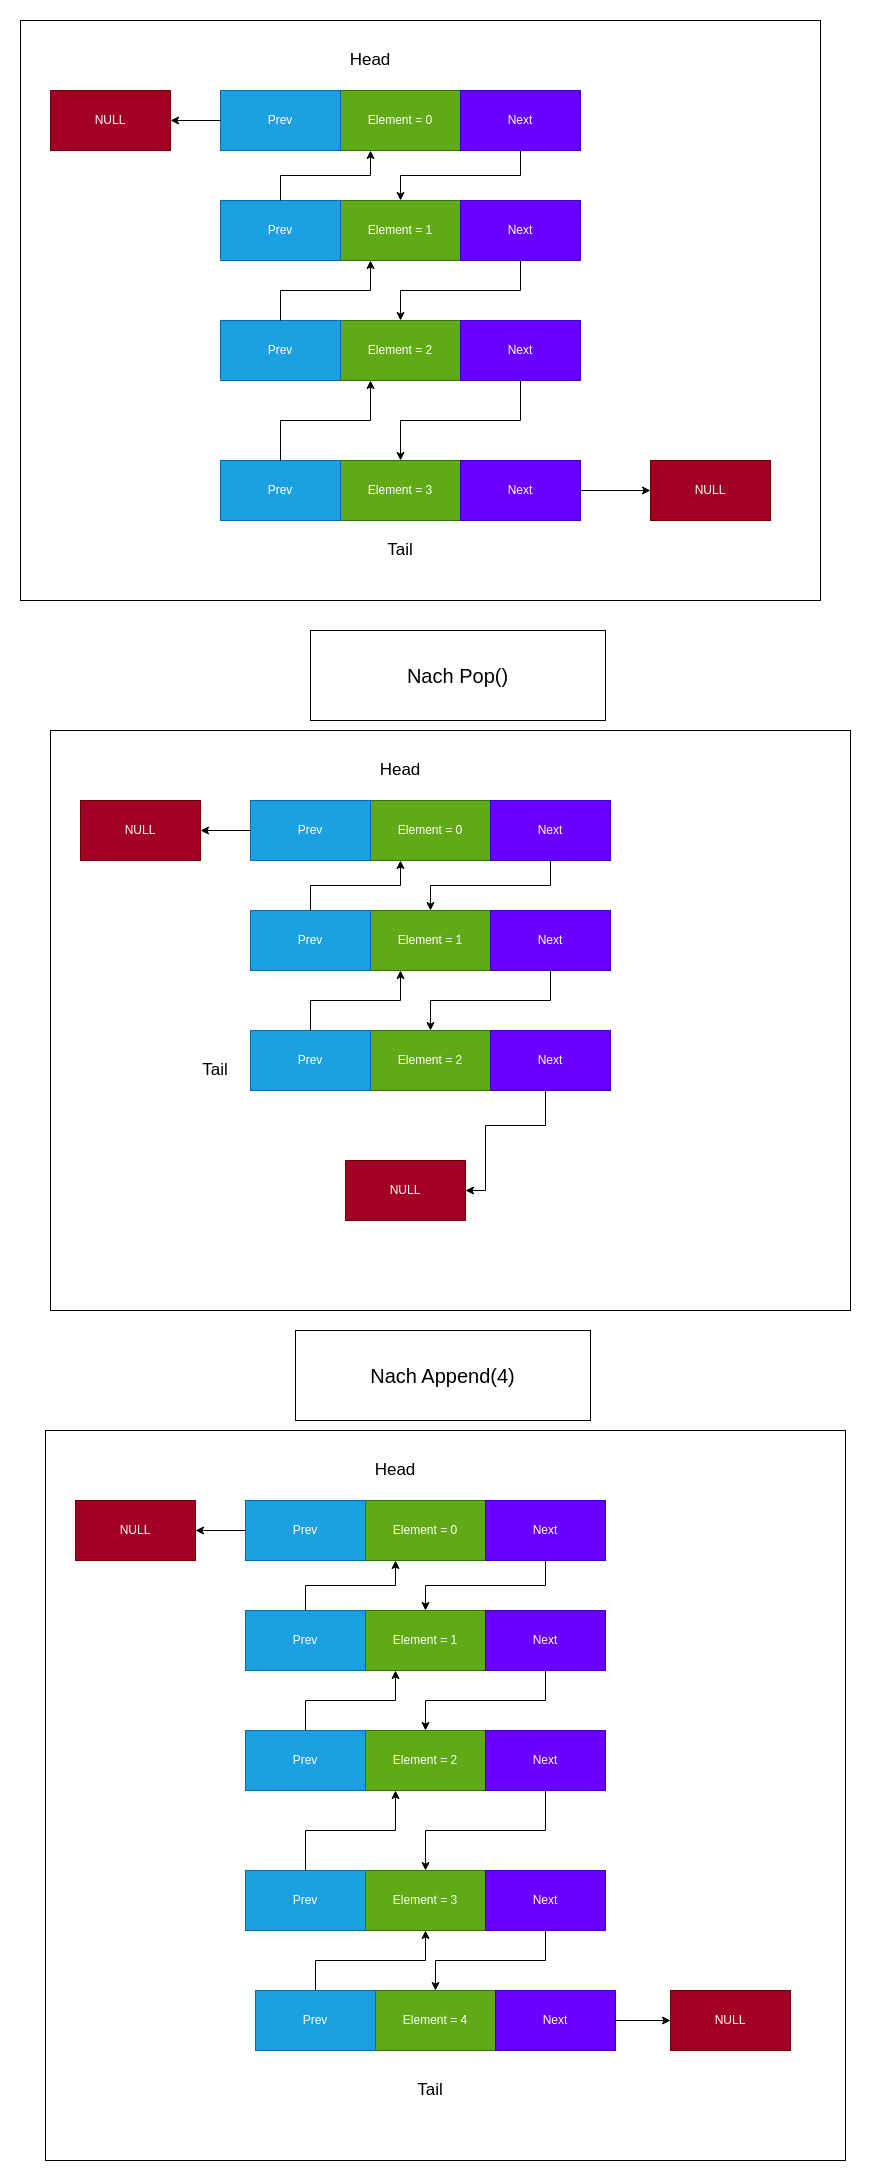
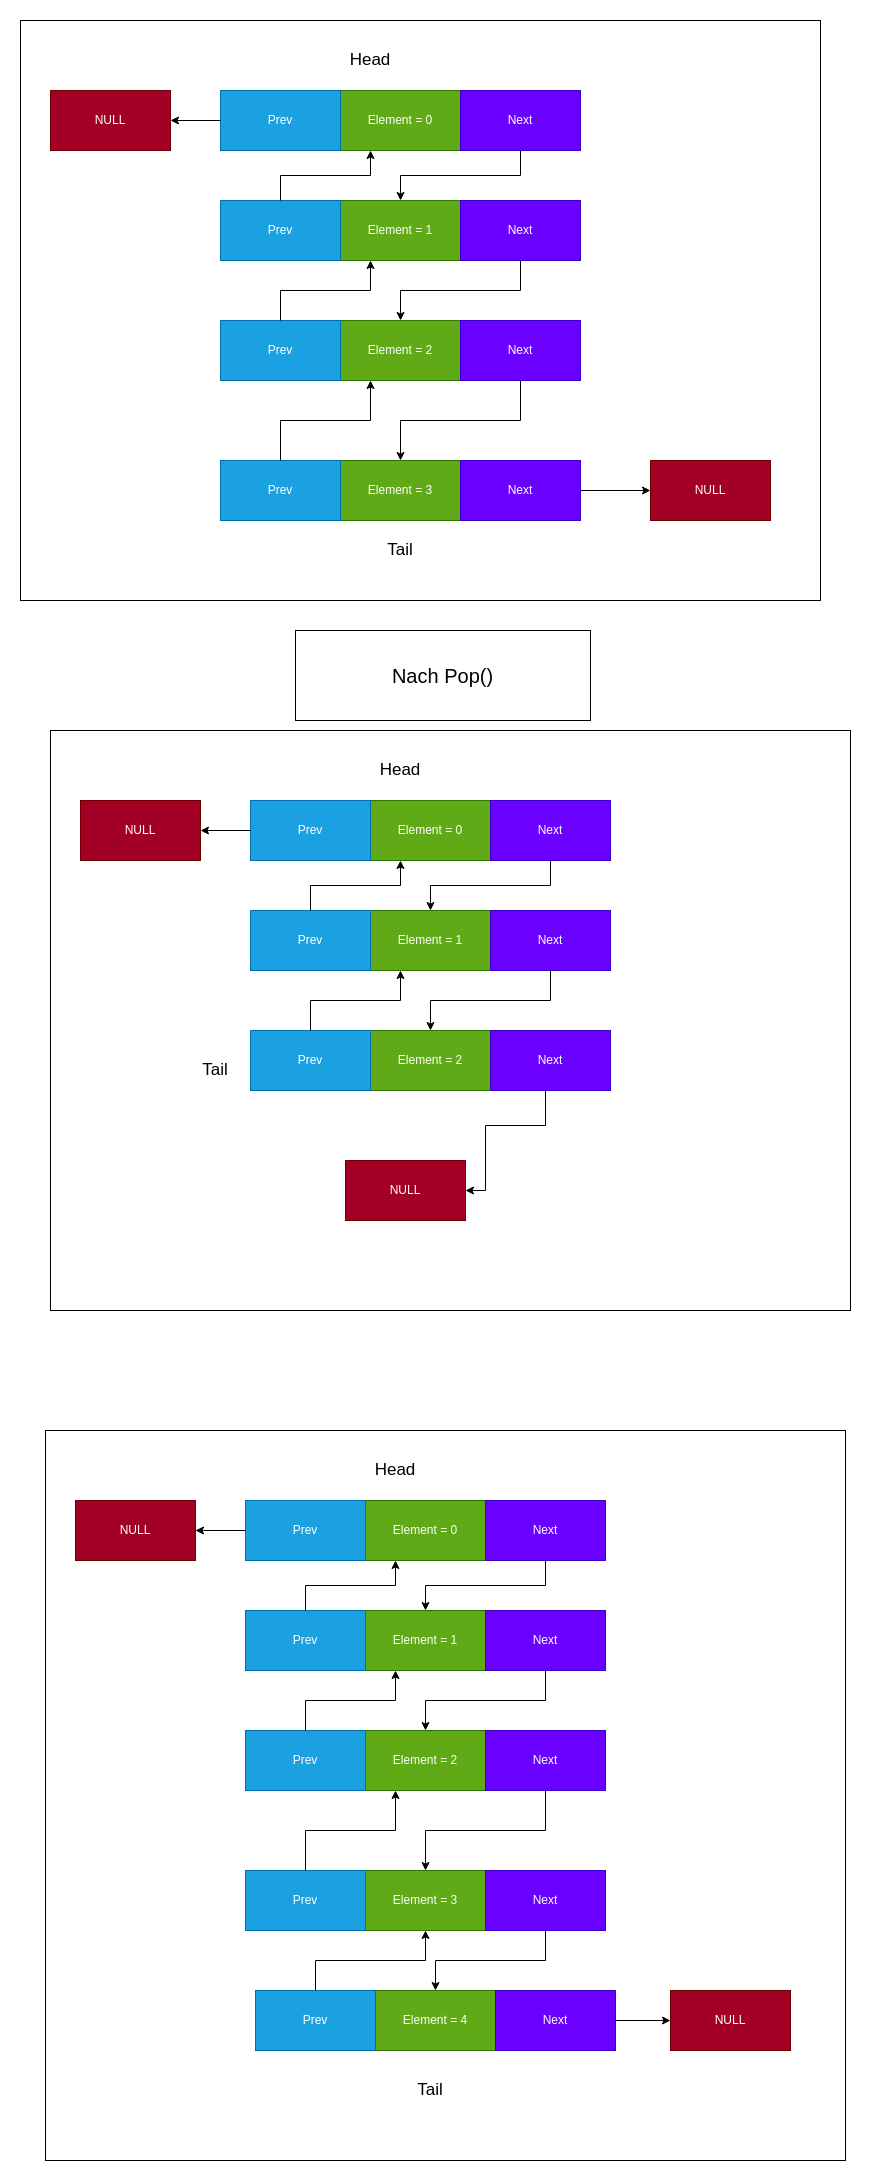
node "Nach Pop()": moved (458, 676) -> (443, 676)
node "Nach Append(4)": removed
